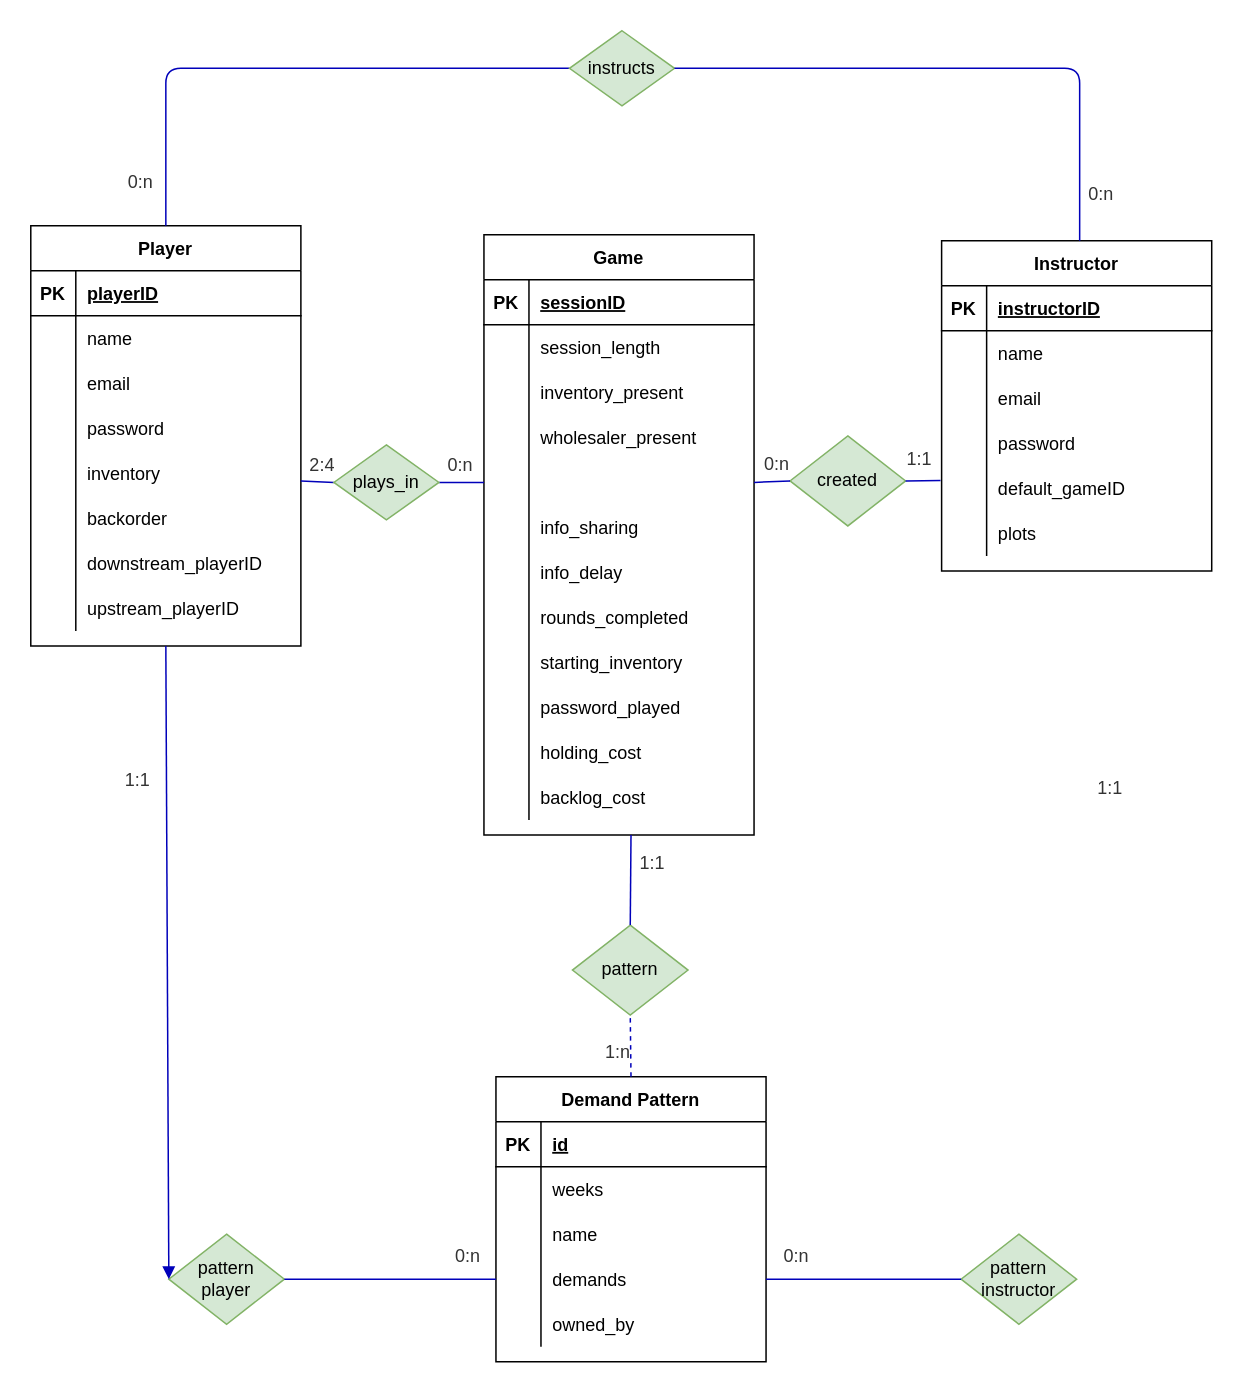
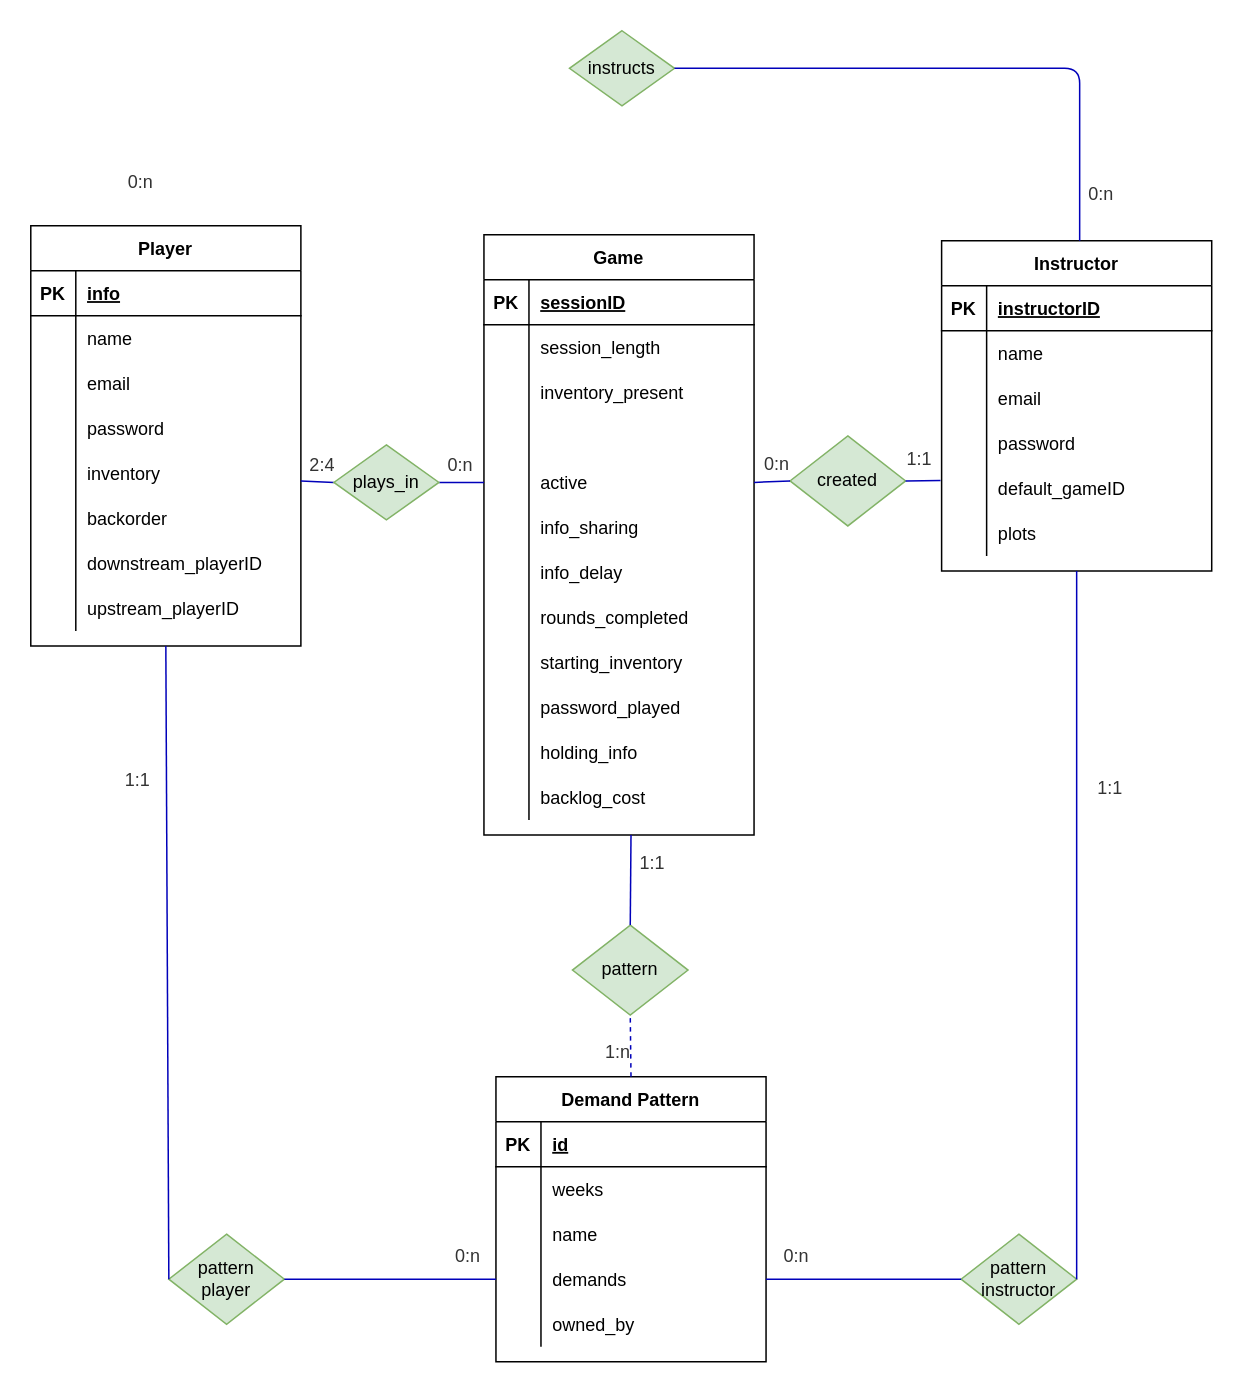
edge "instructs" -- "Player": removed
node "playerID": label "playerID" -> "info"
node "wholesaler_present": removed
node "active": added
node "holding_cost": label "holding_cost" -> "holding_info"
edge "Instructor" -- "pattern instructor": added
edge "Player" -> "pattern player": arrowhead block -> none
